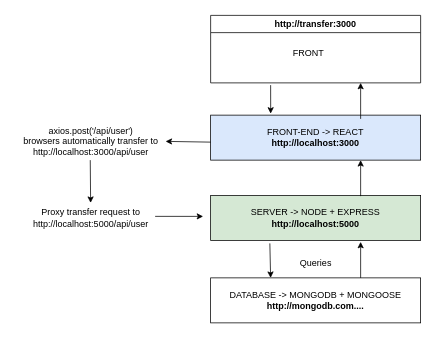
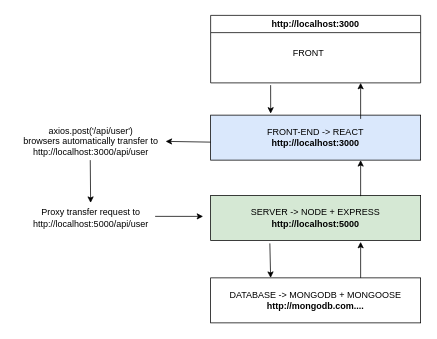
node "http://transfer:3000": label "http://transfer:3000" -> "http://localhost:3000"
node "Queries": removed
